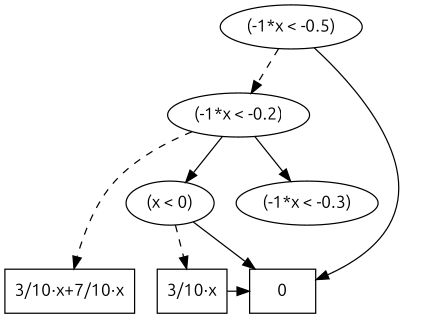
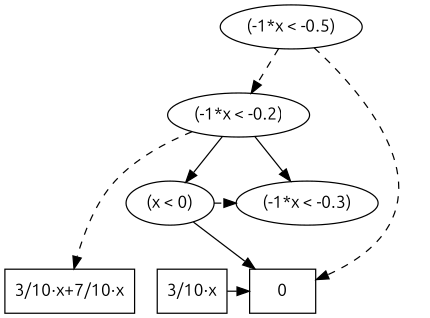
edge "(-1*x < -0.5)" -> "0": style solid -> dashed
edge "(x < 0)" -> "3/10·x": now "(x < 0)" -> "(-1*x < -0.3)"
